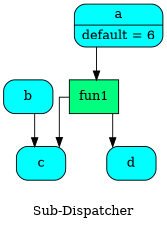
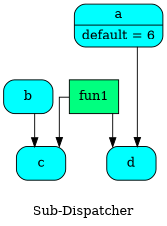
edge "a" -> "fun1": now "a" -> "d"
